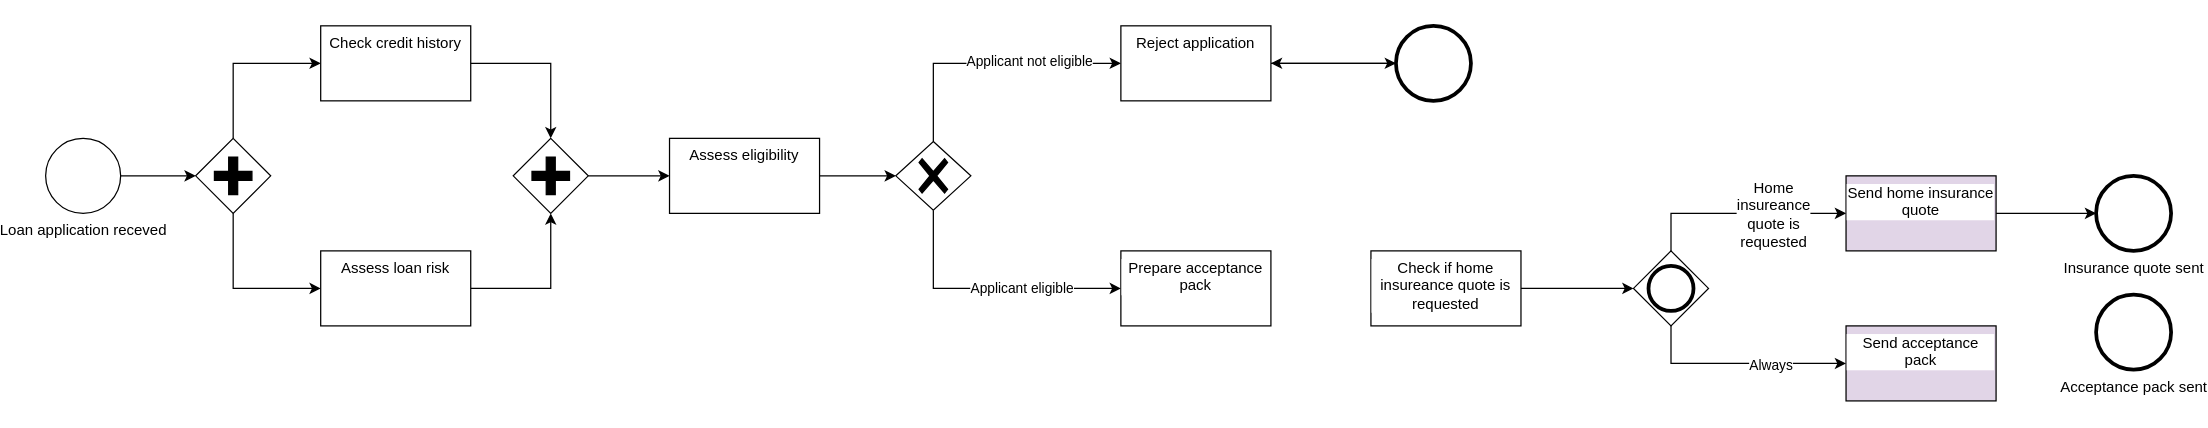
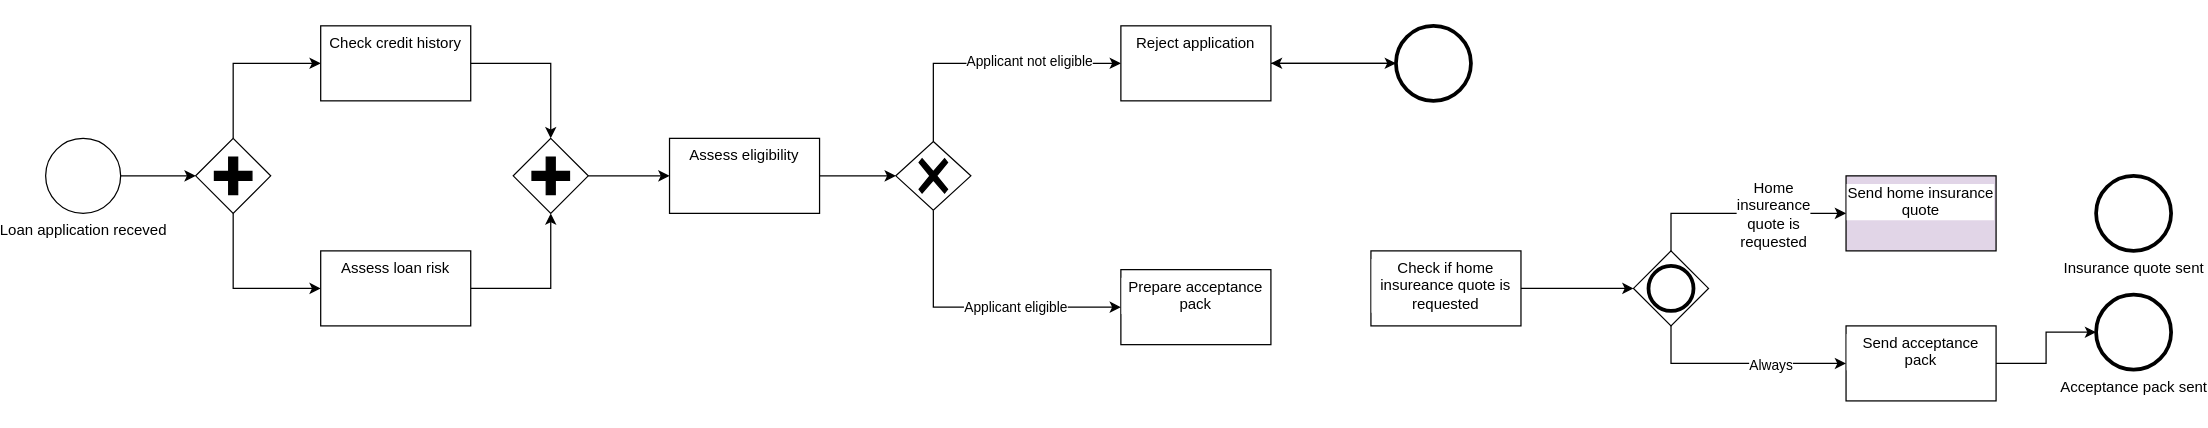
edge "Send home insurance quote" -> "Insurance quote sent": removed
node "Prepare acceptance pack": moved (1196, 288) -> (1196, 307)
edge "Send acceptance pack" -> "Acceptance pack sent": added
node "Send acceptance pack": fillcolor #e1d5e7 -> #ffffff
